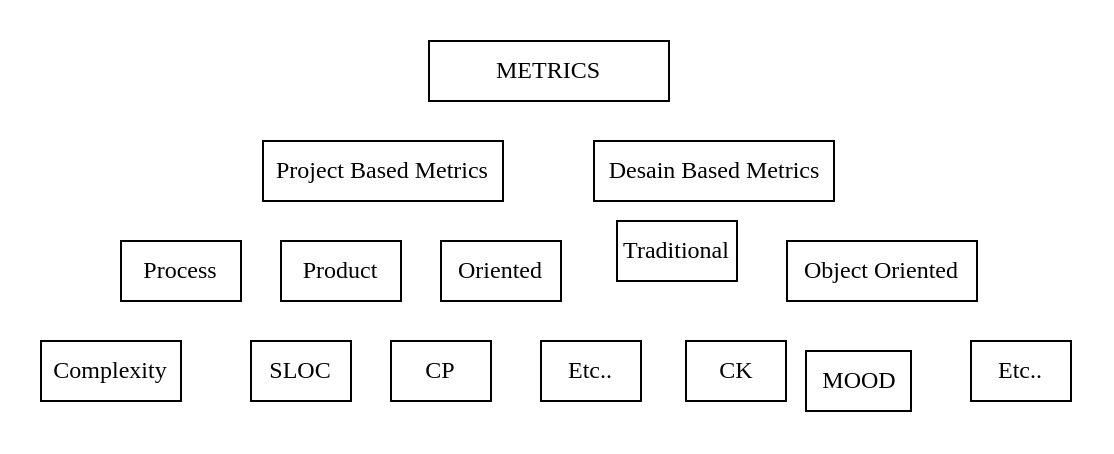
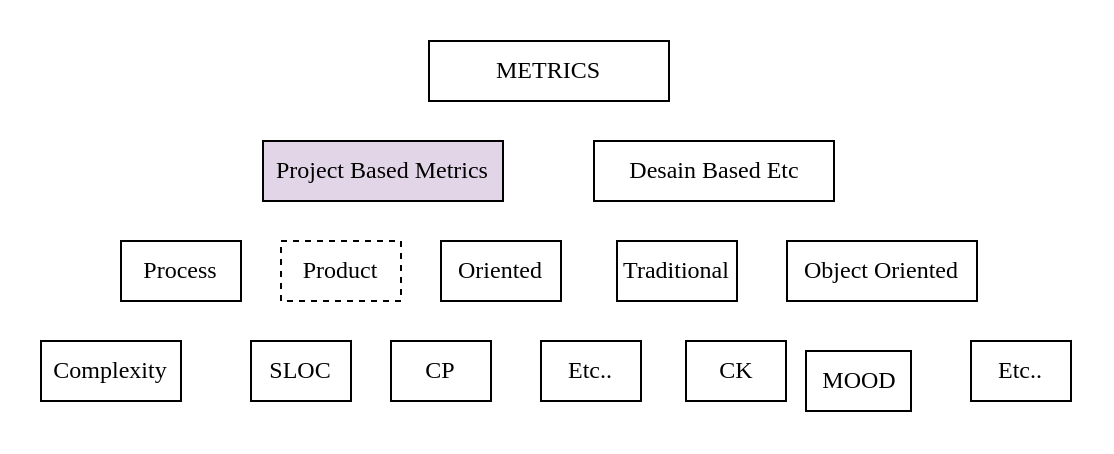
node "Project Based Metrics": fillcolor #ffffff -> #e1d5e7
node "Desain Based Metrics": label "Desain Based Metrics" -> "Desain Based Etc"
node "Traditional": moved (677, 251) -> (677, 271)
node "Product": style solid -> dashed
